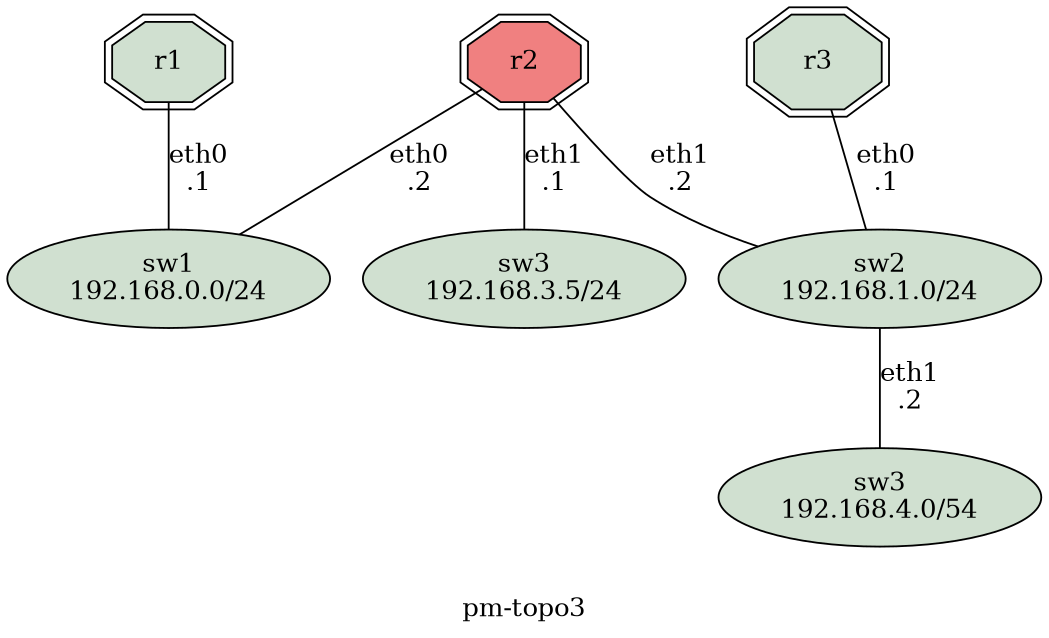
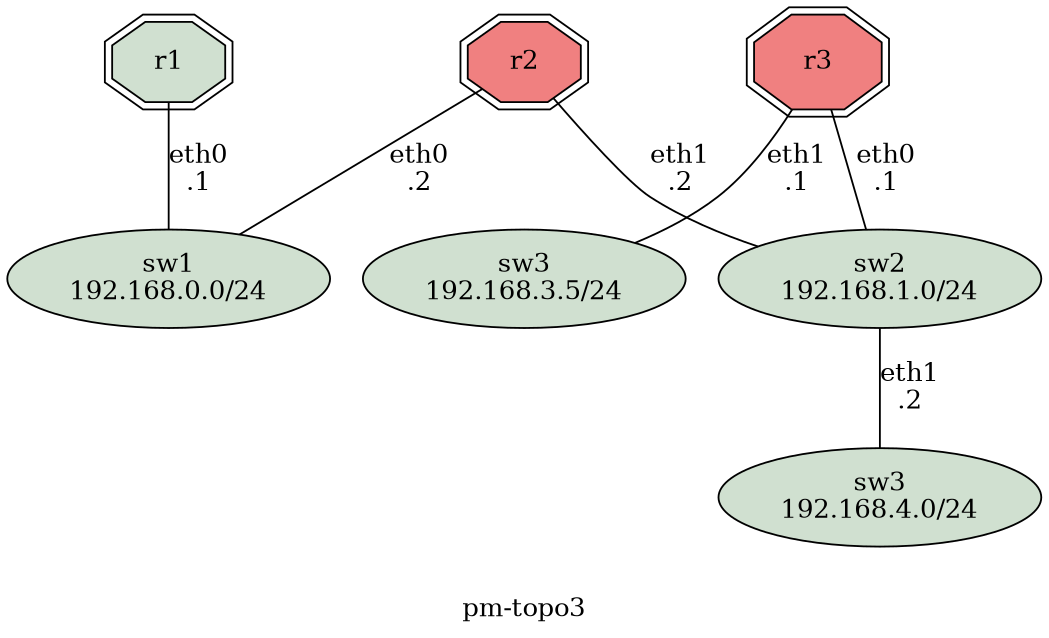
node "r3": fillcolor #d0e0d0 -> #f08080
edge "r2" -- "sw3 192.168.3.5/24": now "r3" -- "sw3 192.168.3.5/24"
node "sw3 192.168.4.0/54": label "sw3 192.168.4.0/54" -> "sw3 192.168.4.0/24"
